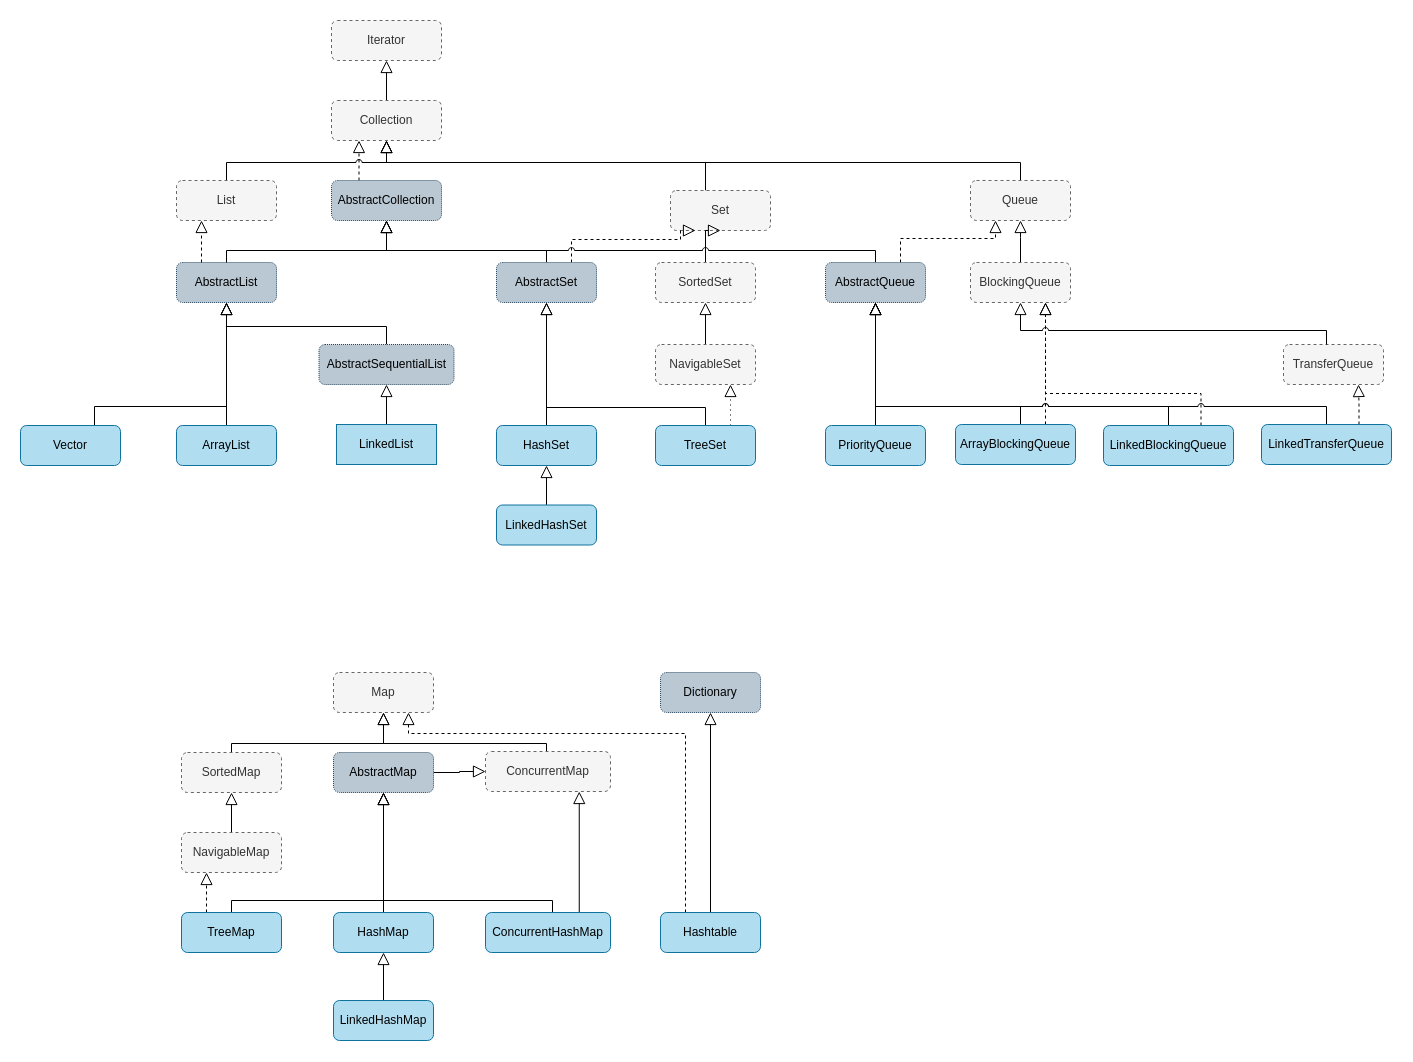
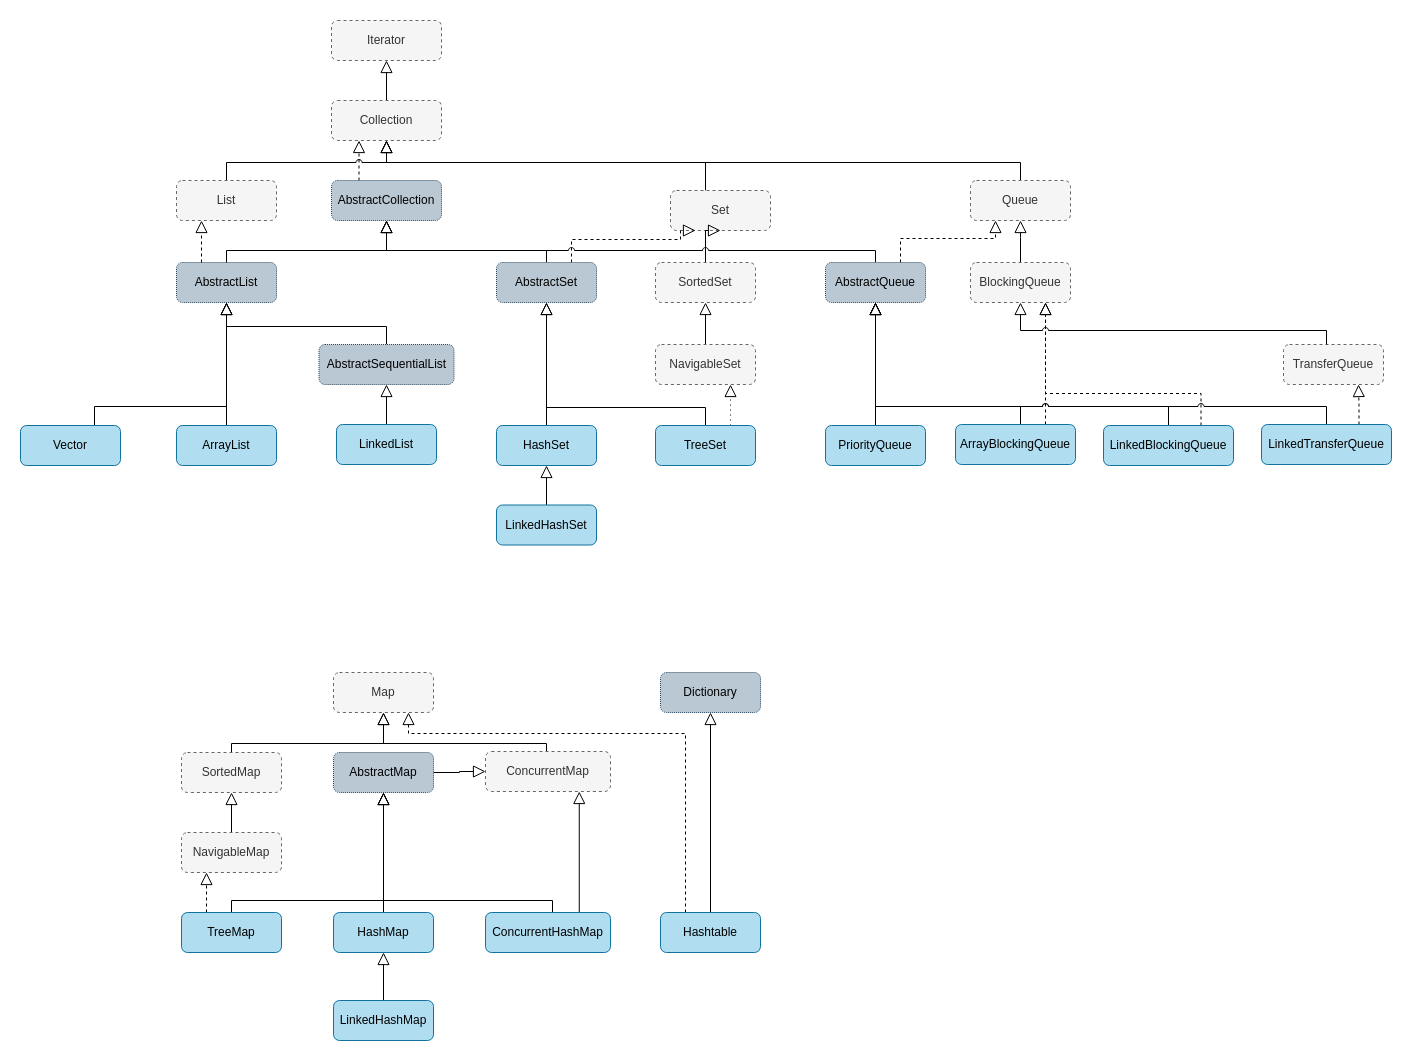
node "LinkedList": shape rectangle -> rounded rectangle
